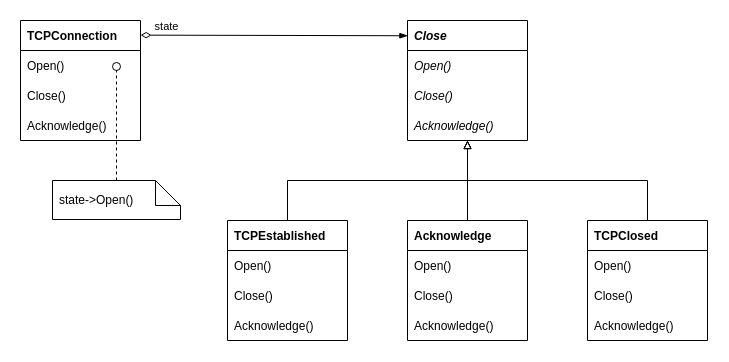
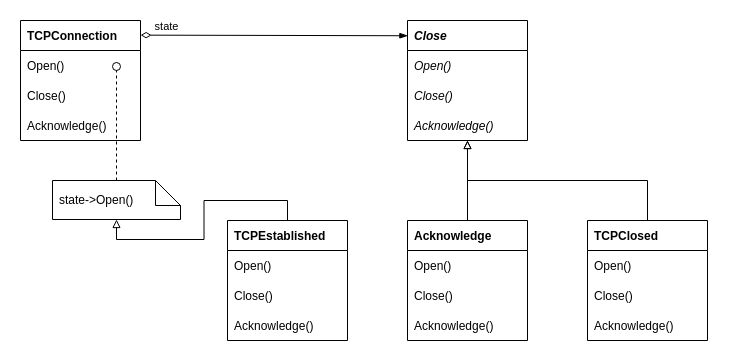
edge "TCPEstablished" -> "Close": now "TCPEstablished" -> "state->Open()"
